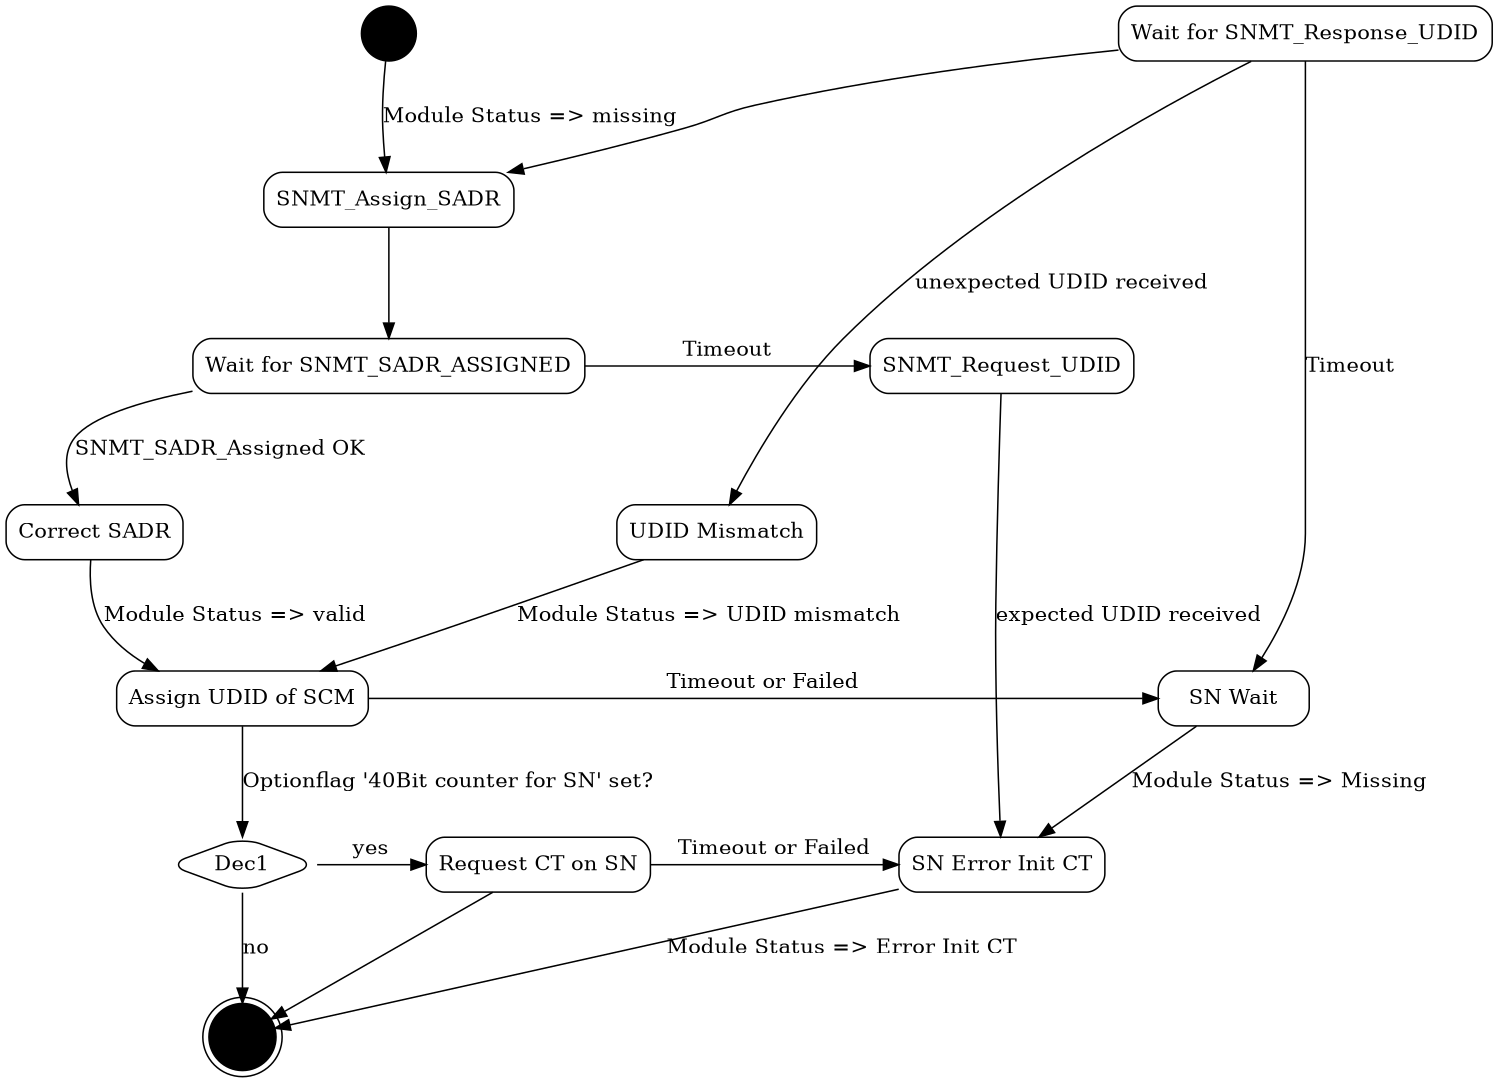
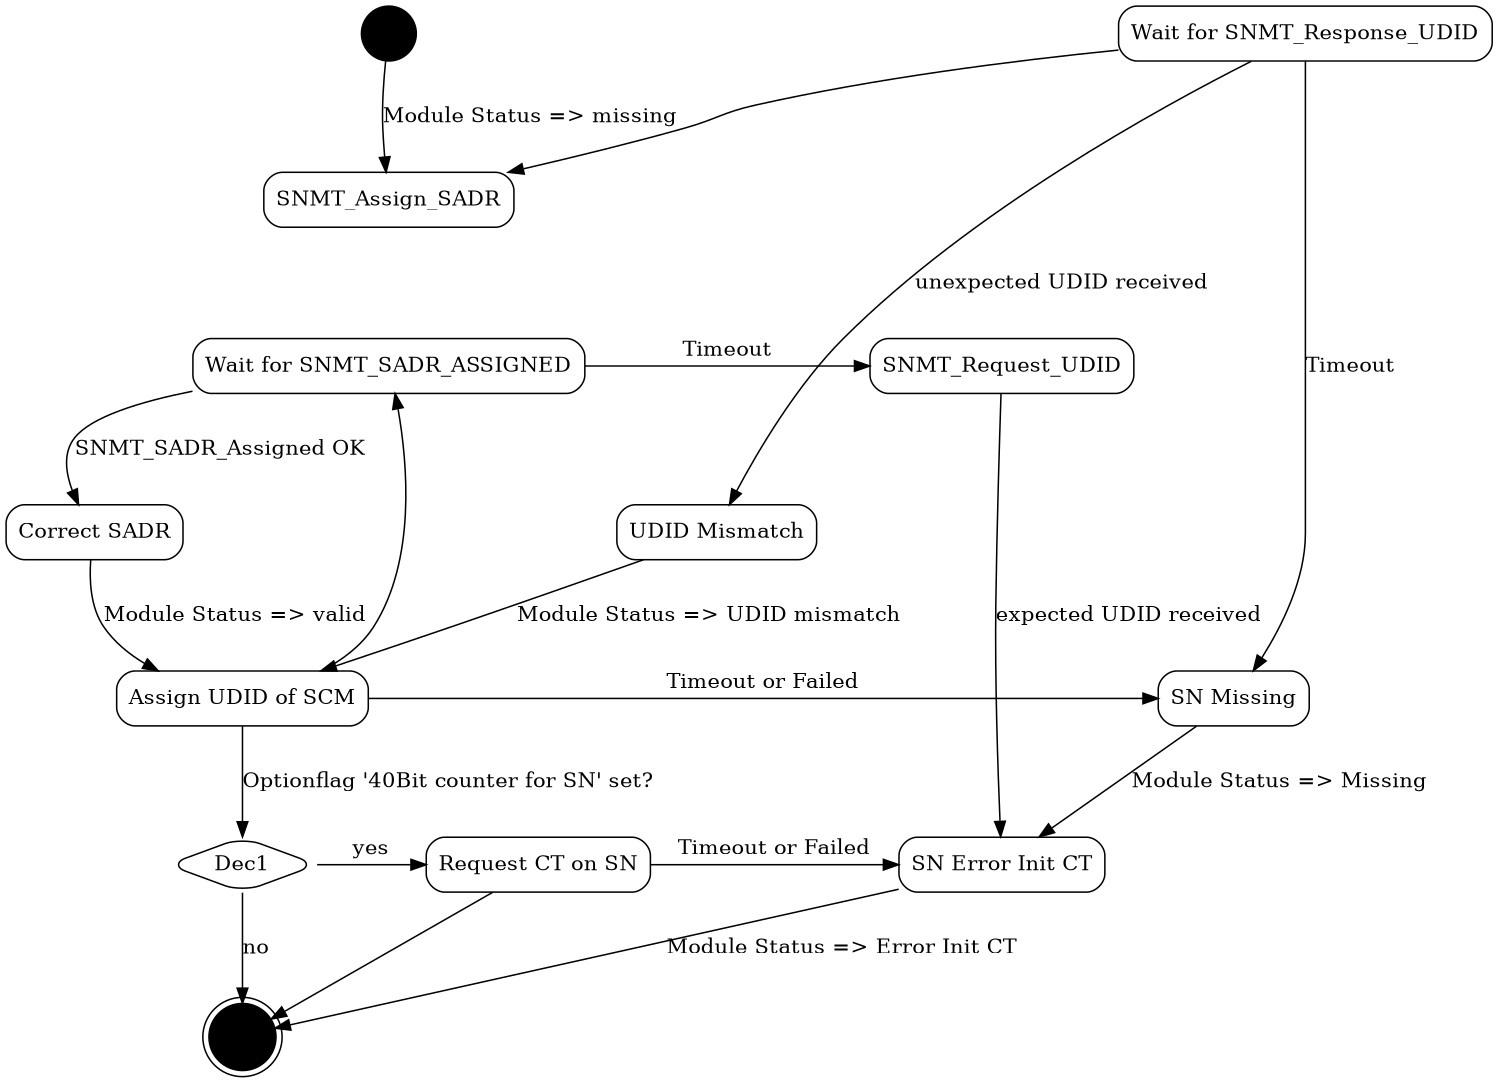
edge "SNMT_Assign_SADR" -> "Wait for SNMT_SADR_ASSIGNED": now "Assign UDID of SCM" -> "Wait for SNMT_SADR_ASSIGNED"
node "SN Wait": label "SN Wait" -> "SN Missing"
